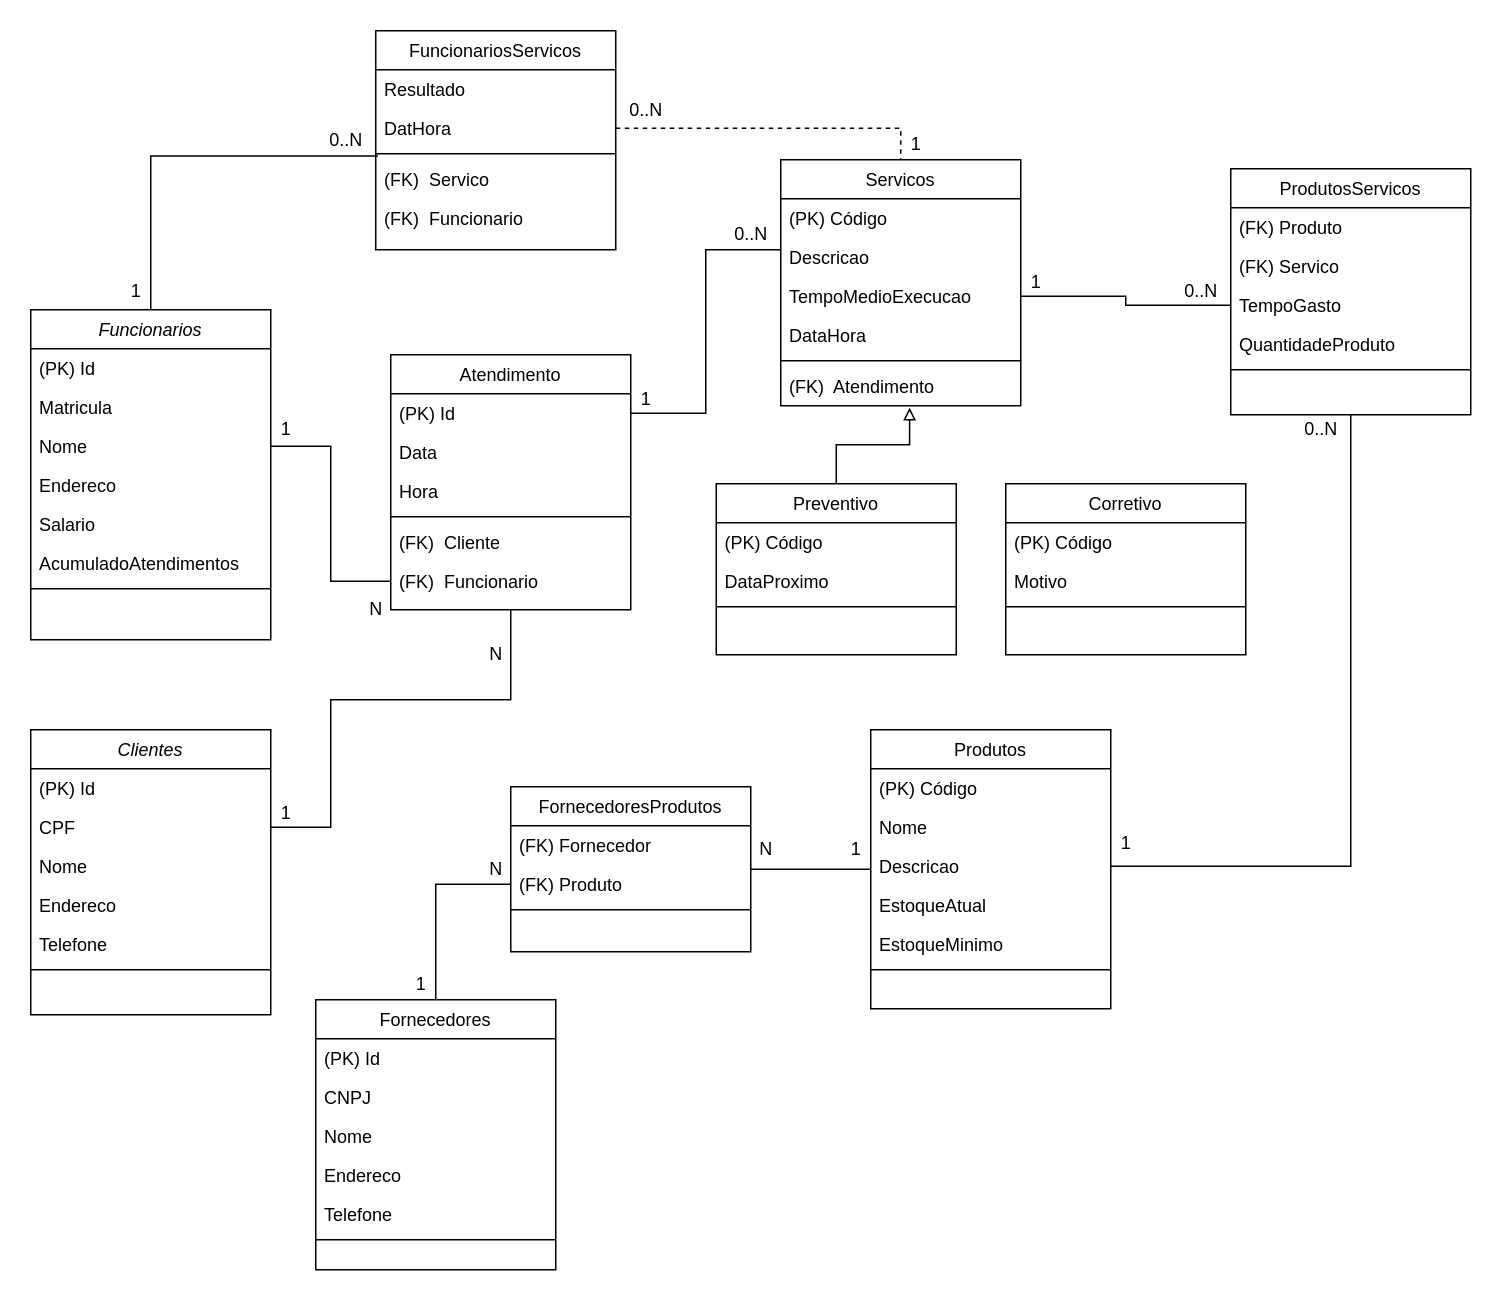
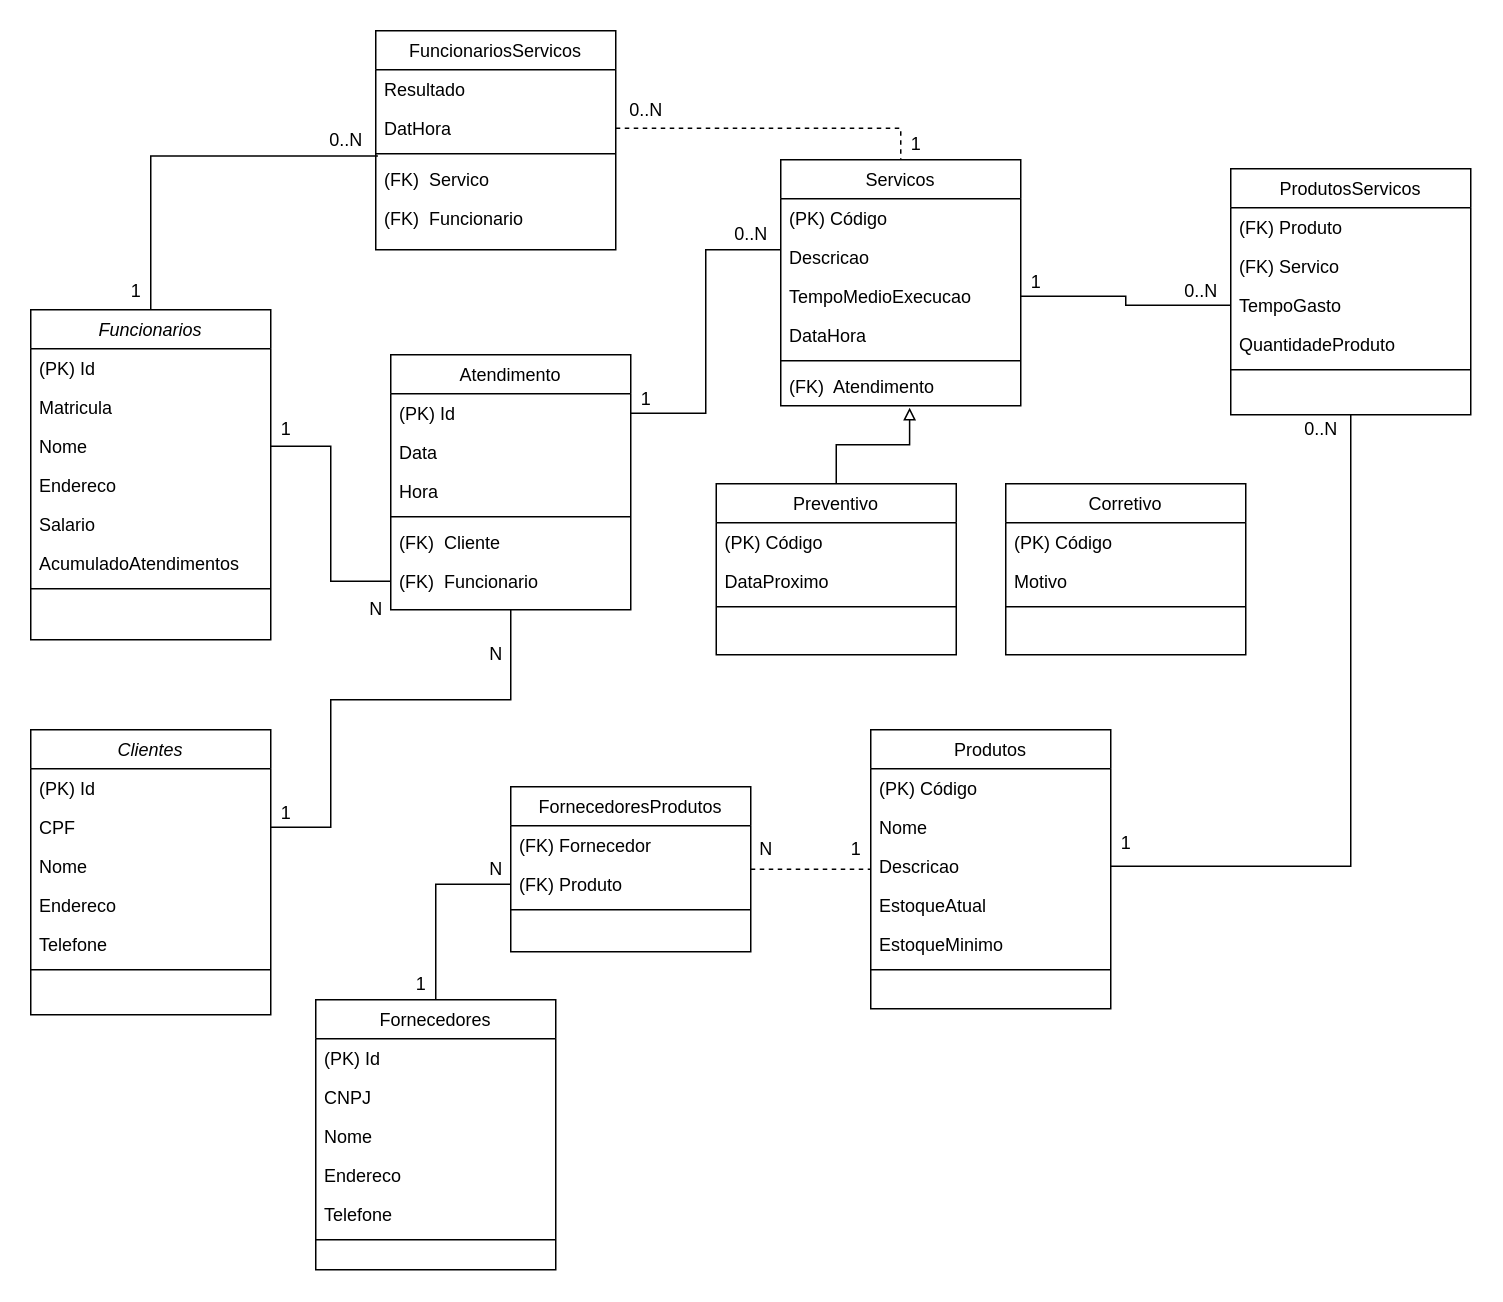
edge "FornecedoresProdutos" -- "Produtos": style solid -> dashed
